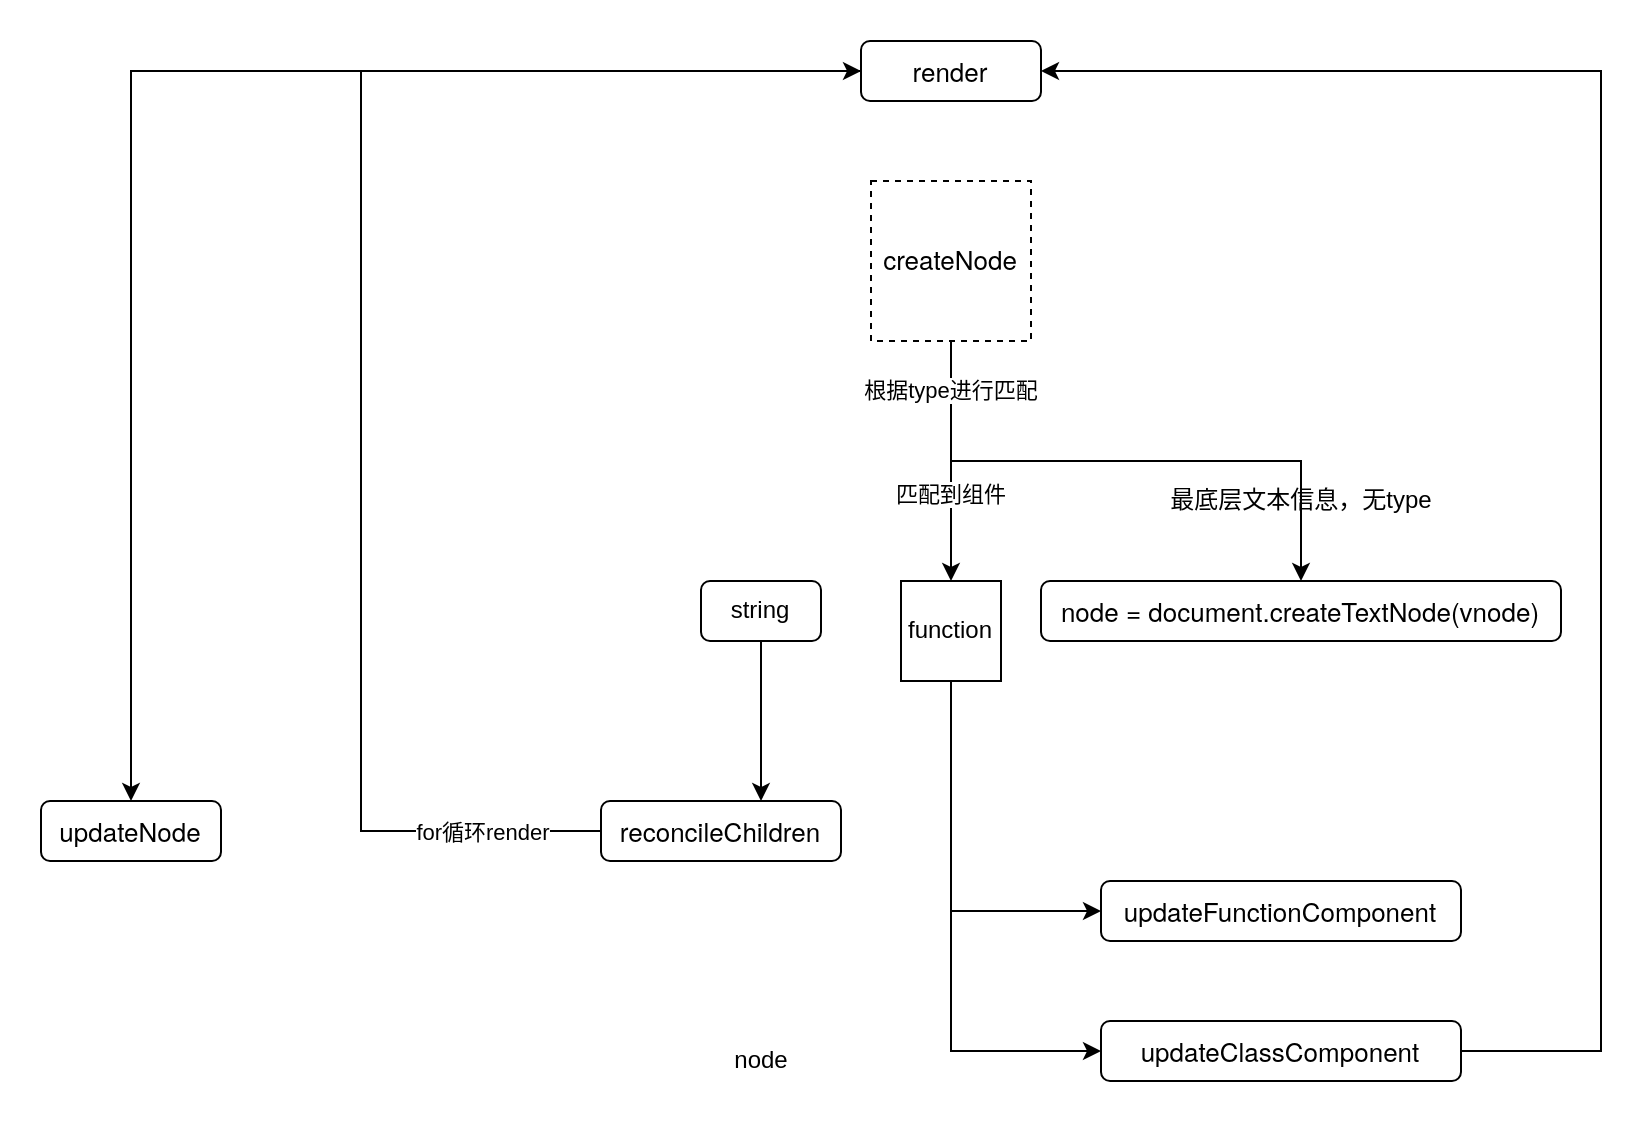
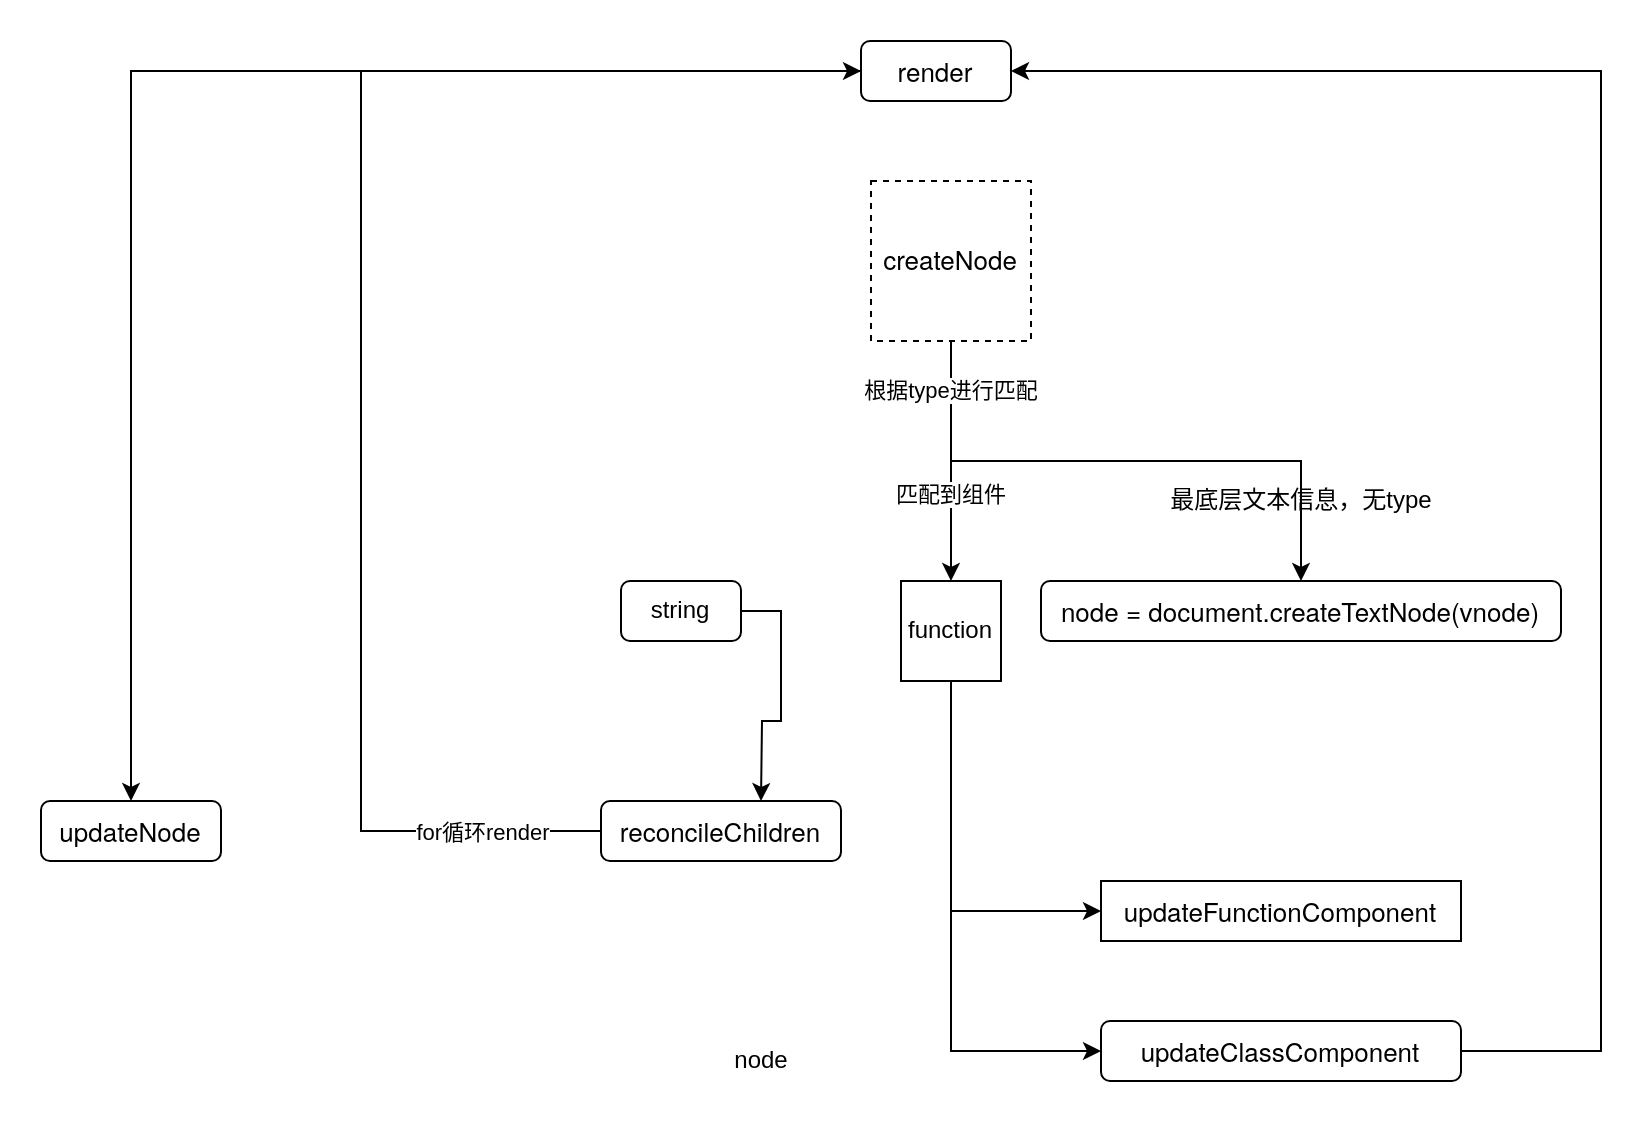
node "render": size 180x60 -> 150x60
node "string": moved (761, 611) -> (681, 611)
node "updateFunctionComponent": shape rounded rectangle -> rectangle
